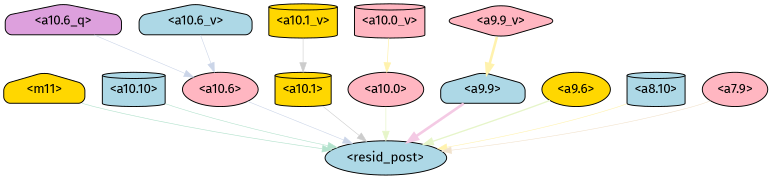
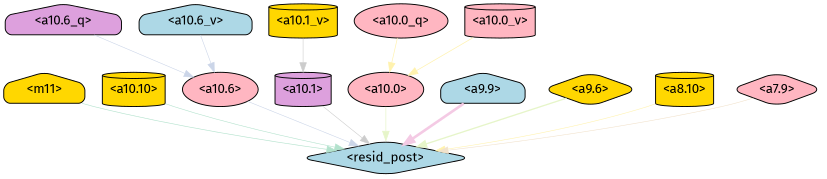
node "<a10.0_q>": added
node "<a9.9_v>": removed
node "<a10.10>": fillcolor lightblue -> gold
node "<a10.1>": fillcolor gold -> plum
node "<a9.6>": shape ellipse -> diamond
node "<a8.10>": fillcolor lightblue -> gold
node "<a7.9>": shape ellipse -> diamond
node "<resid_post>": shape ellipse -> diamond
